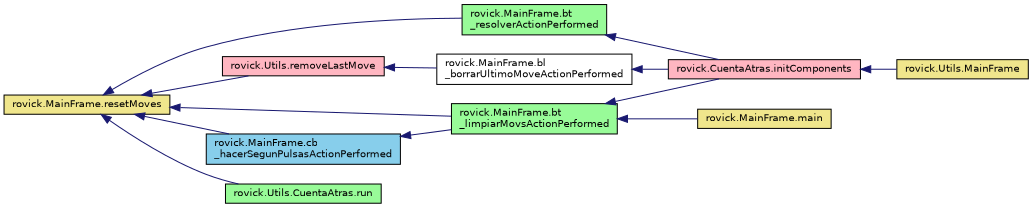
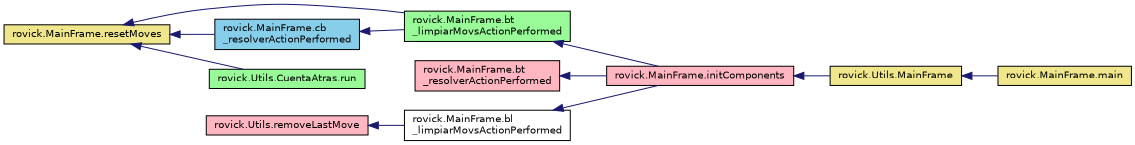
node "rovick.MainFrame.bt _resolverActionPerformed": fillcolor palegreen -> lightpink
edge "rovick.MainFrame.bt _resolverActionPerformed" -> "rovick.MainFrame.resetMoves": removed
node "rovick.MainFrame.bl _borrarUltimoMoveActionPerformed": label "rovick.MainFrame.bl _borrarUltimoMoveActionPerformed" -> "rovick.MainFrame.bl _limpiarMovsActionPerformed"
node "rovick.CuentaAtras.initComponents": label "rovick.CuentaAtras.initComponents" -> "rovick.MainFrame.initComponents"
edge "rovick.Utils.removeLastMove" -> "rovick.MainFrame.resetMoves": removed
edge "rovick.MainFrame.main" -> "rovick.MainFrame.bt _limpiarMovsActionPerformed": now "rovick.MainFrame.main" -> "rovick.Utils.MainFrame"
node "rovick.MainFrame.cb _hacerSegunPulsasActionPerformed": label "rovick.MainFrame.cb _hacerSegunPulsasActionPerformed" -> "rovick.MainFrame.cb _resolverActionPerformed"
